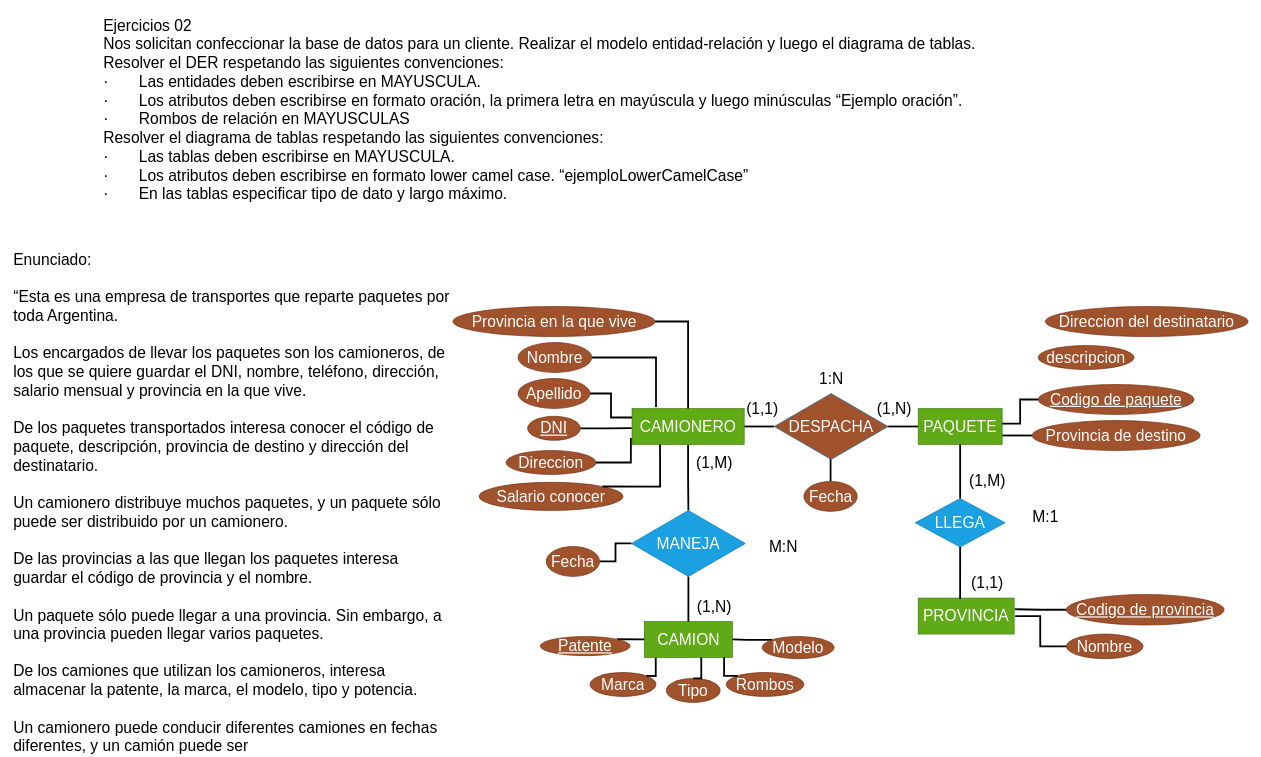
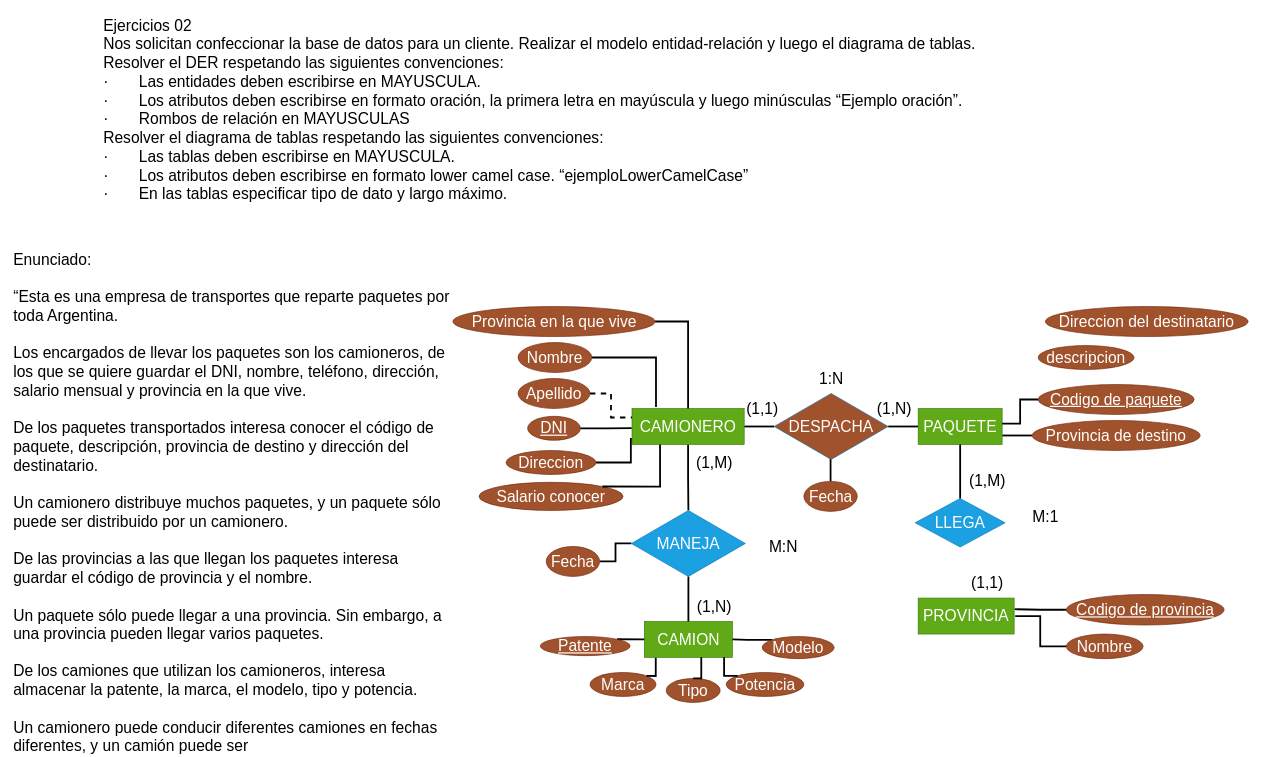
edge "Apellido" -- "CAMIONERO": style solid -> dashed
edge "LLEGA" -- "PROVINCIA": removed
node "Rombos": label "Rombos" -> "Potencia"
